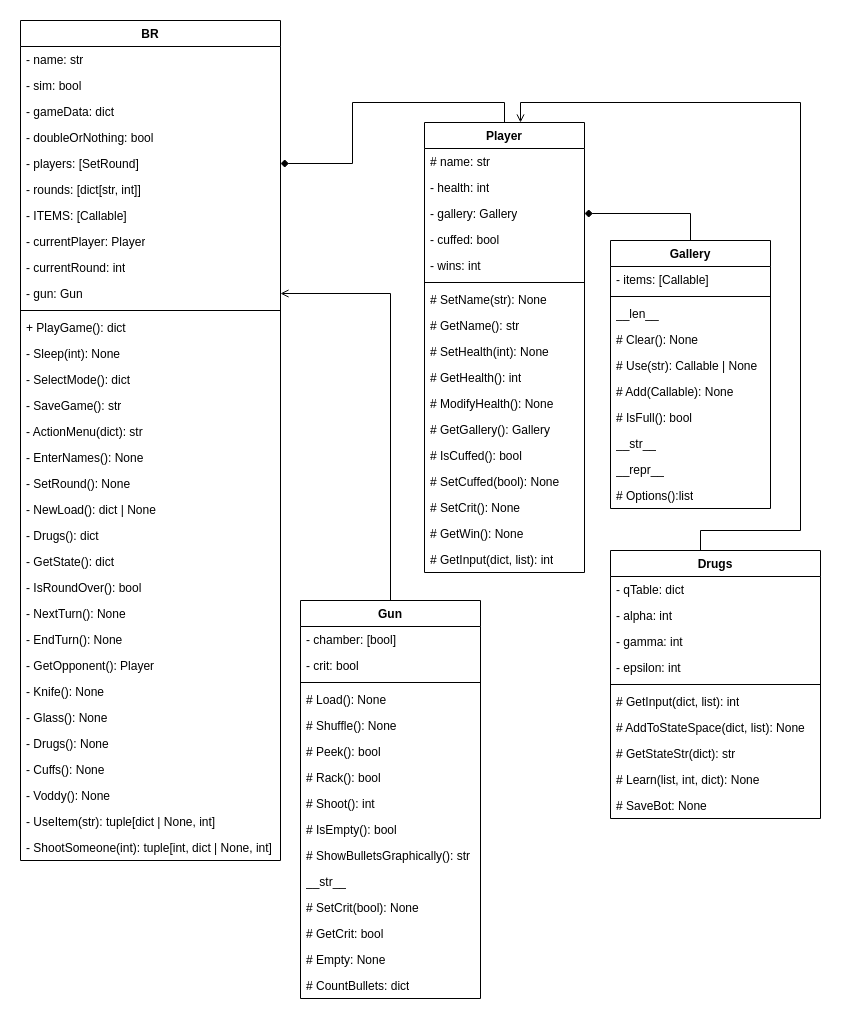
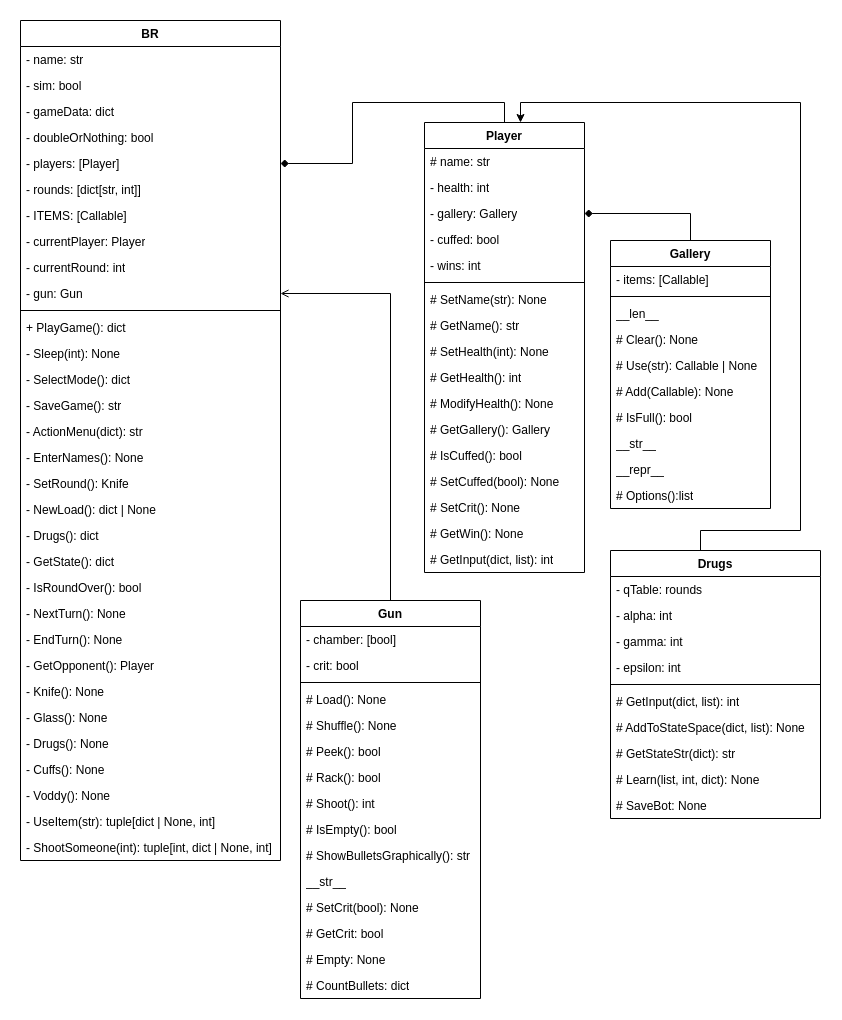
edge "Drugs" -> "Player": arrowhead open -> classic
node "- players: [SetRound]": label "- players: [SetRound]" -> "- players: [Player]"
node "- SetRound(): None": label "- SetRound(): None" -> "- SetRound(): Knife"
node "- qTable: dict": label "- qTable: dict" -> "- qTable: rounds"
